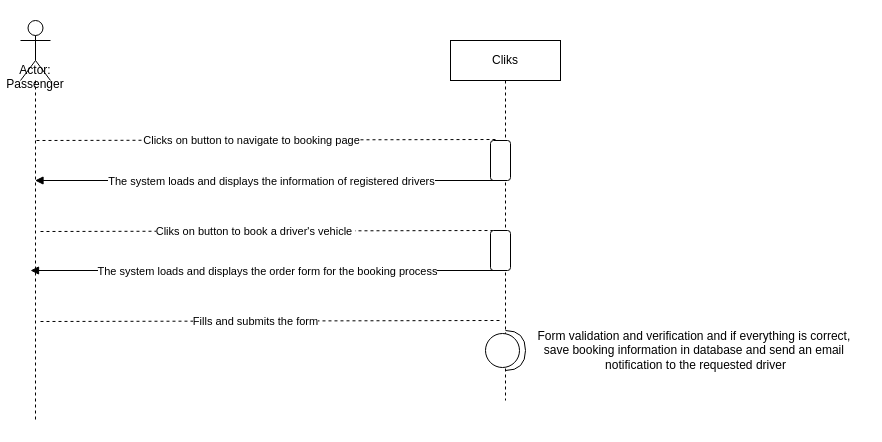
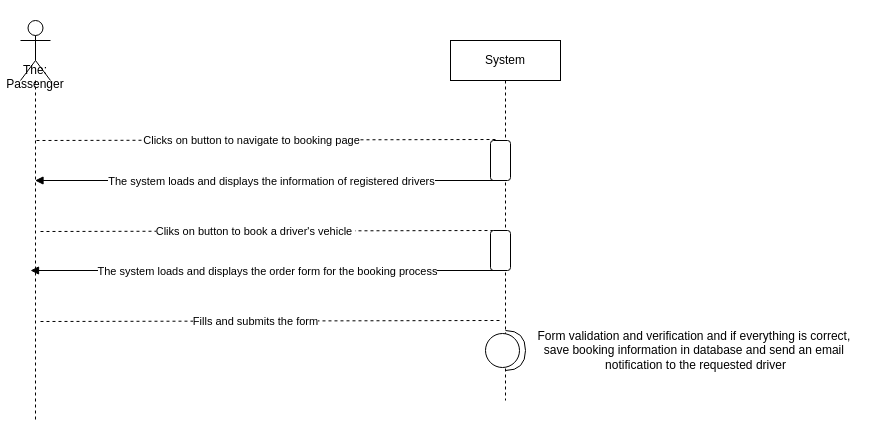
node "Cliks": label "Cliks" -> "System"
node "Actor: Passenger": label "Actor: Passenger" -> "The: Passenger"
